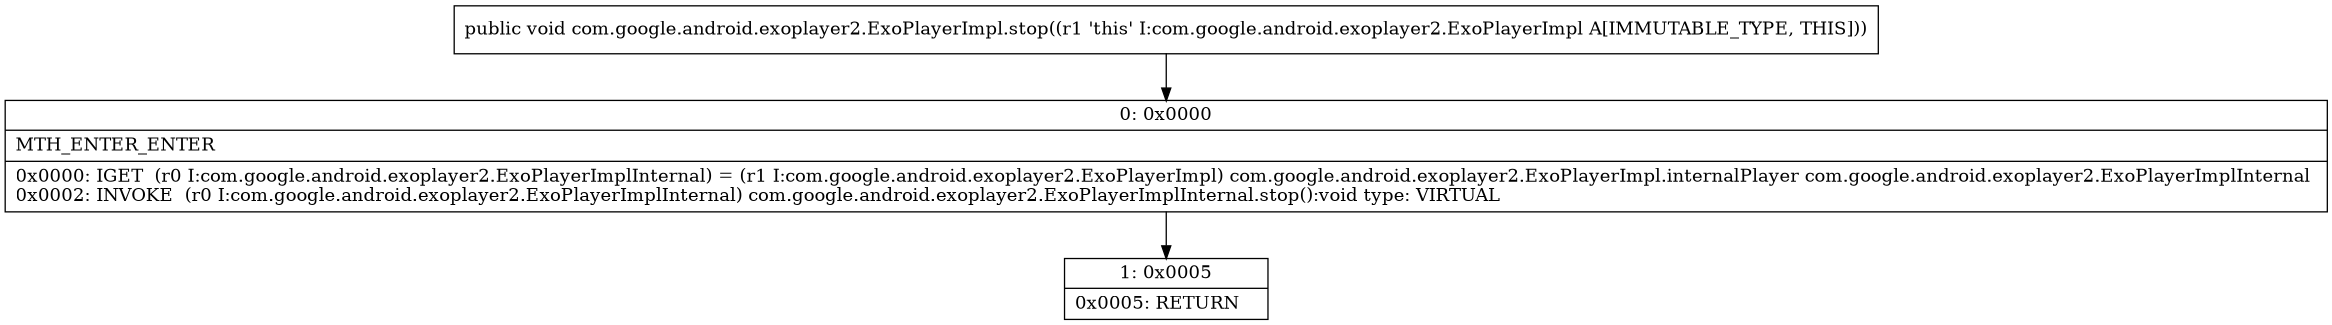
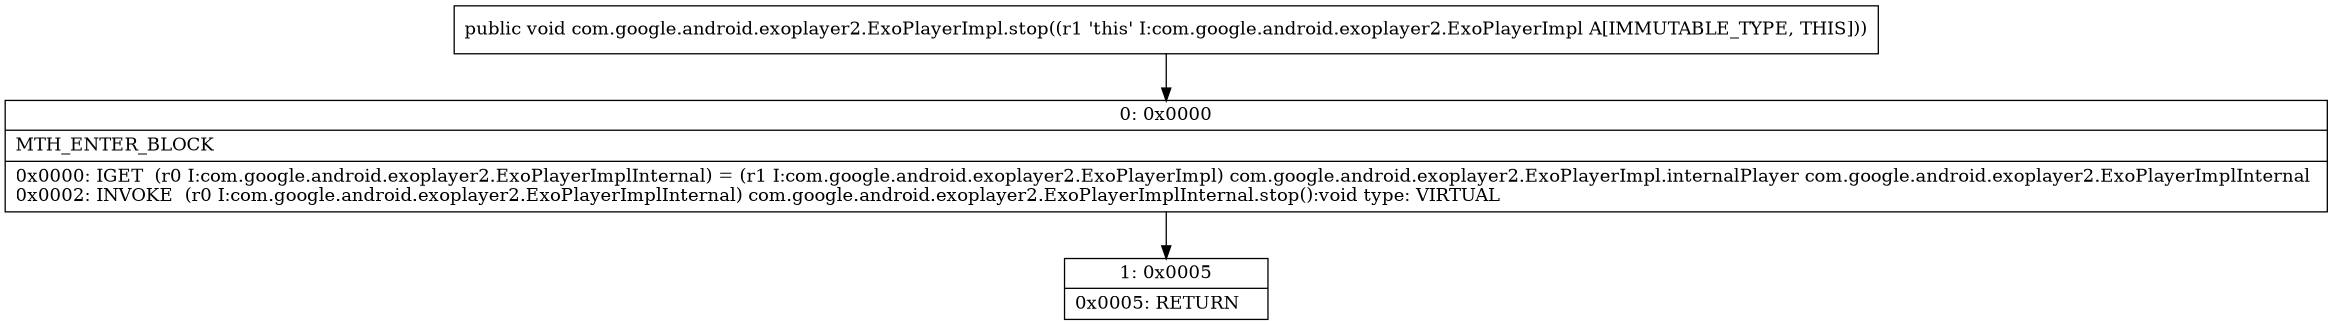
node "0: 0x0000": text "MTH_ENTER_ENTER" -> "MTH_ENTER_BLOCK"
